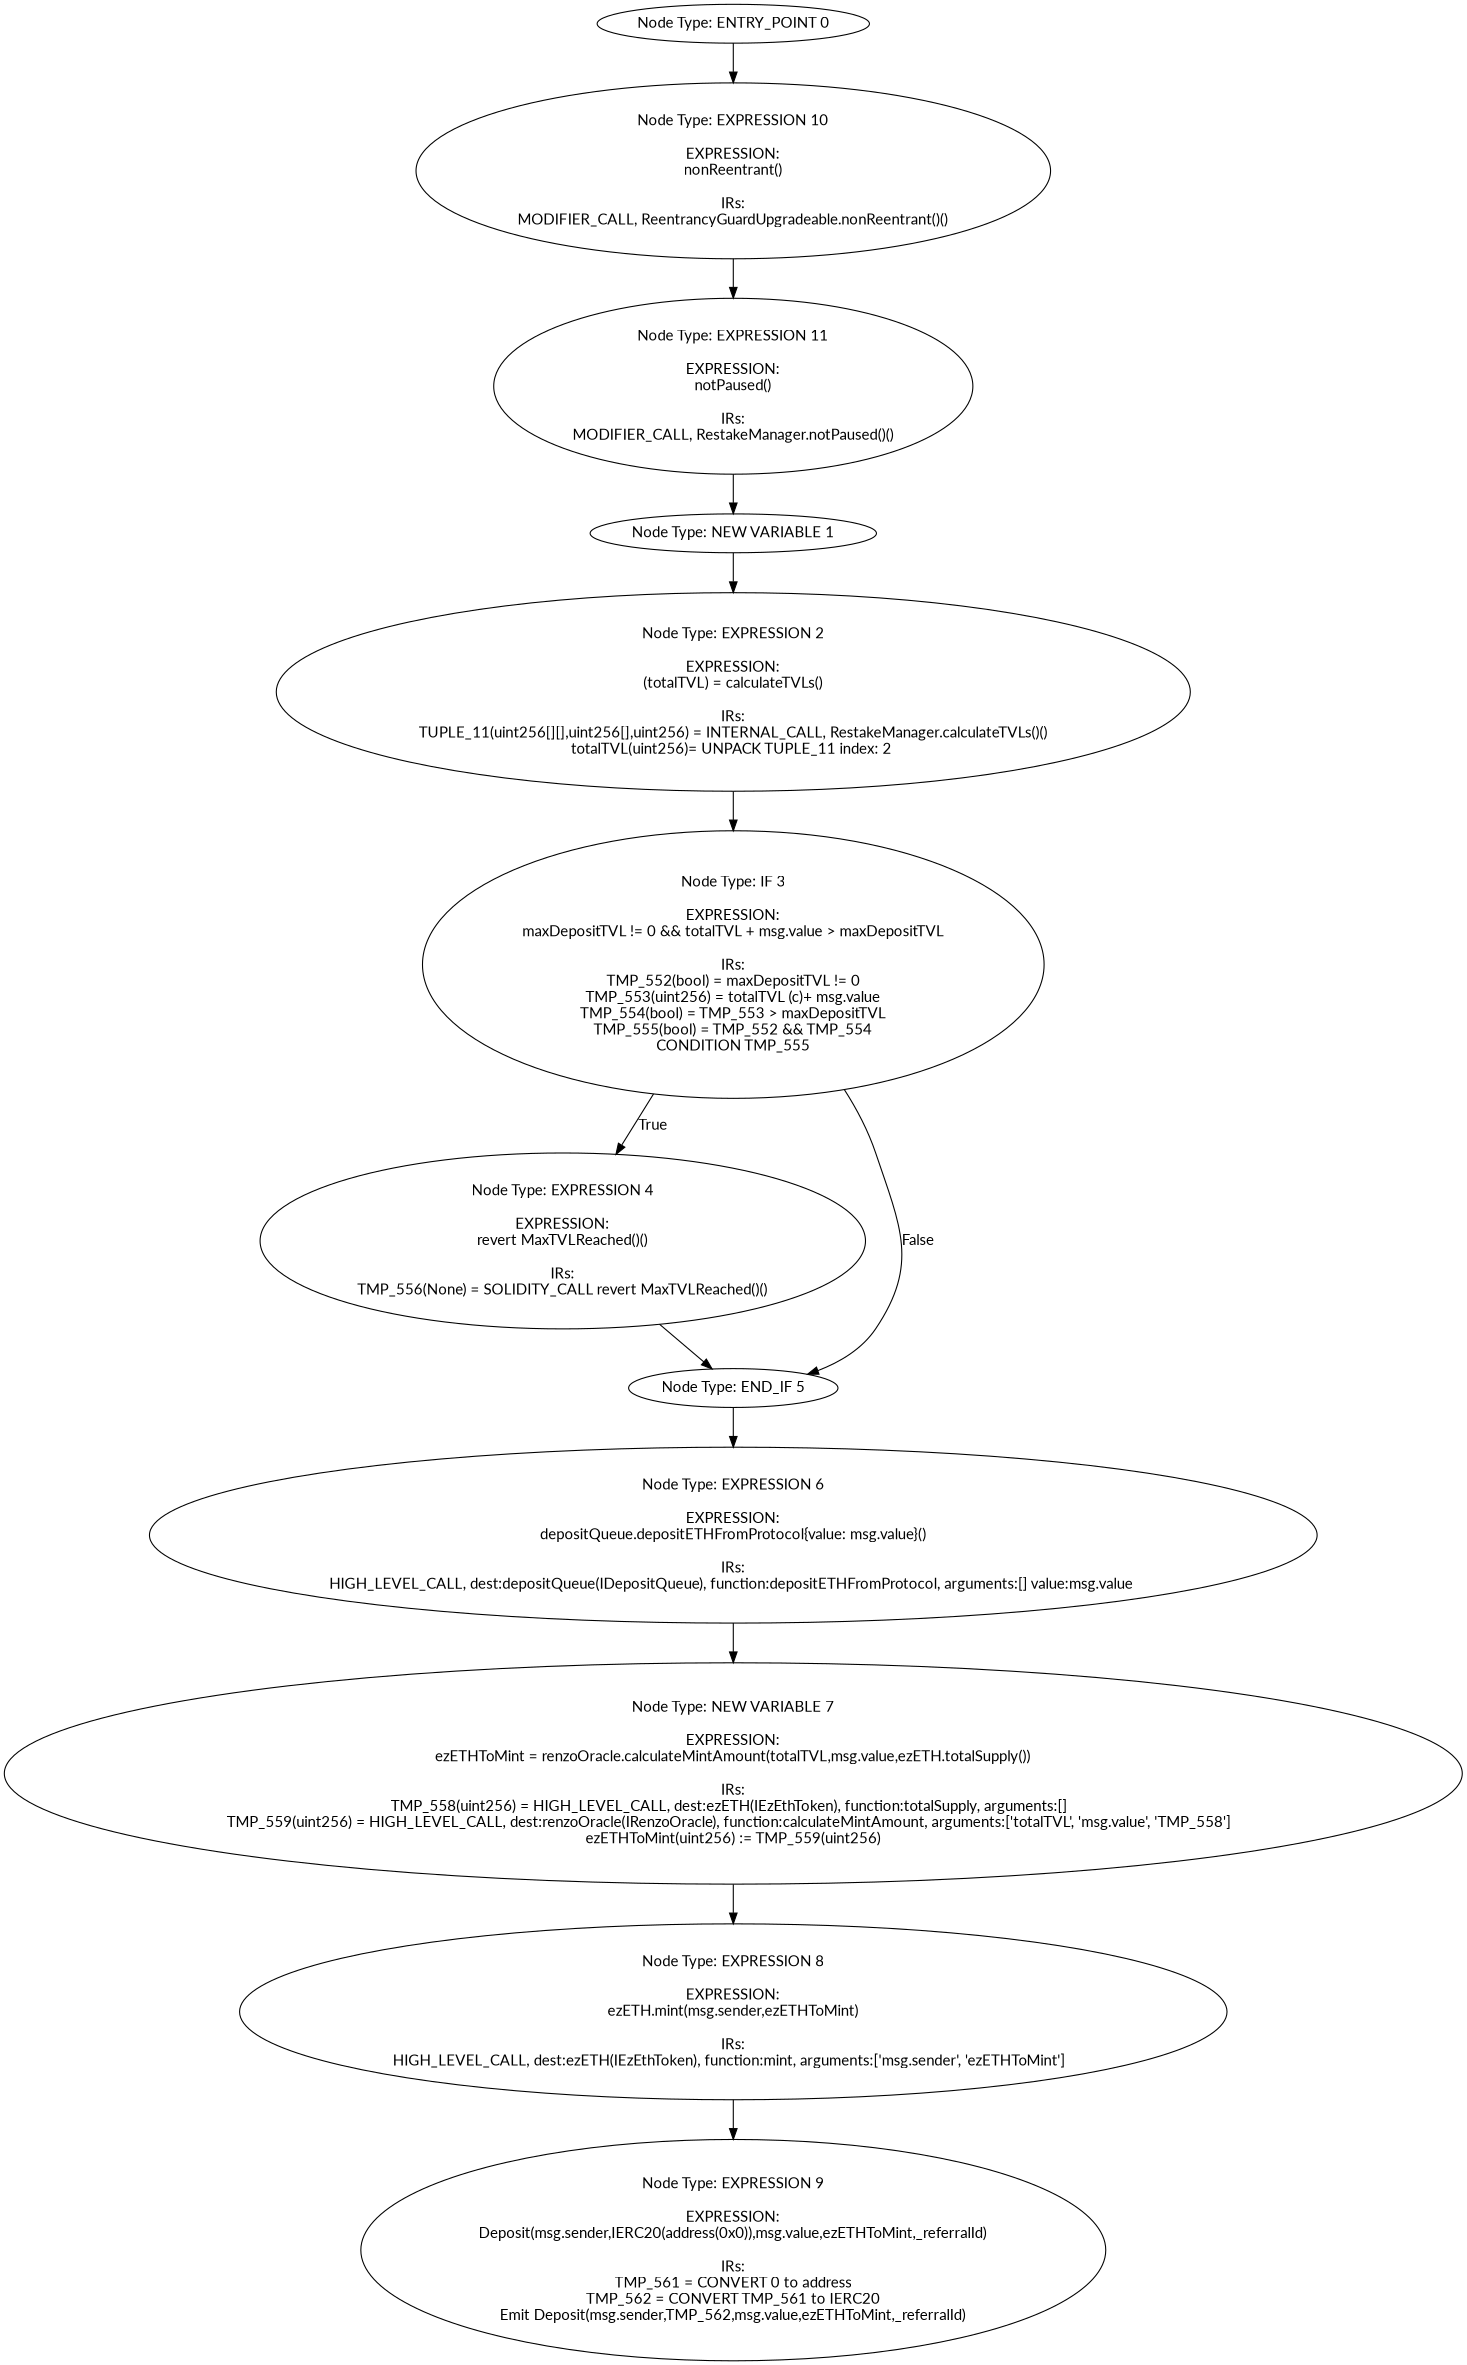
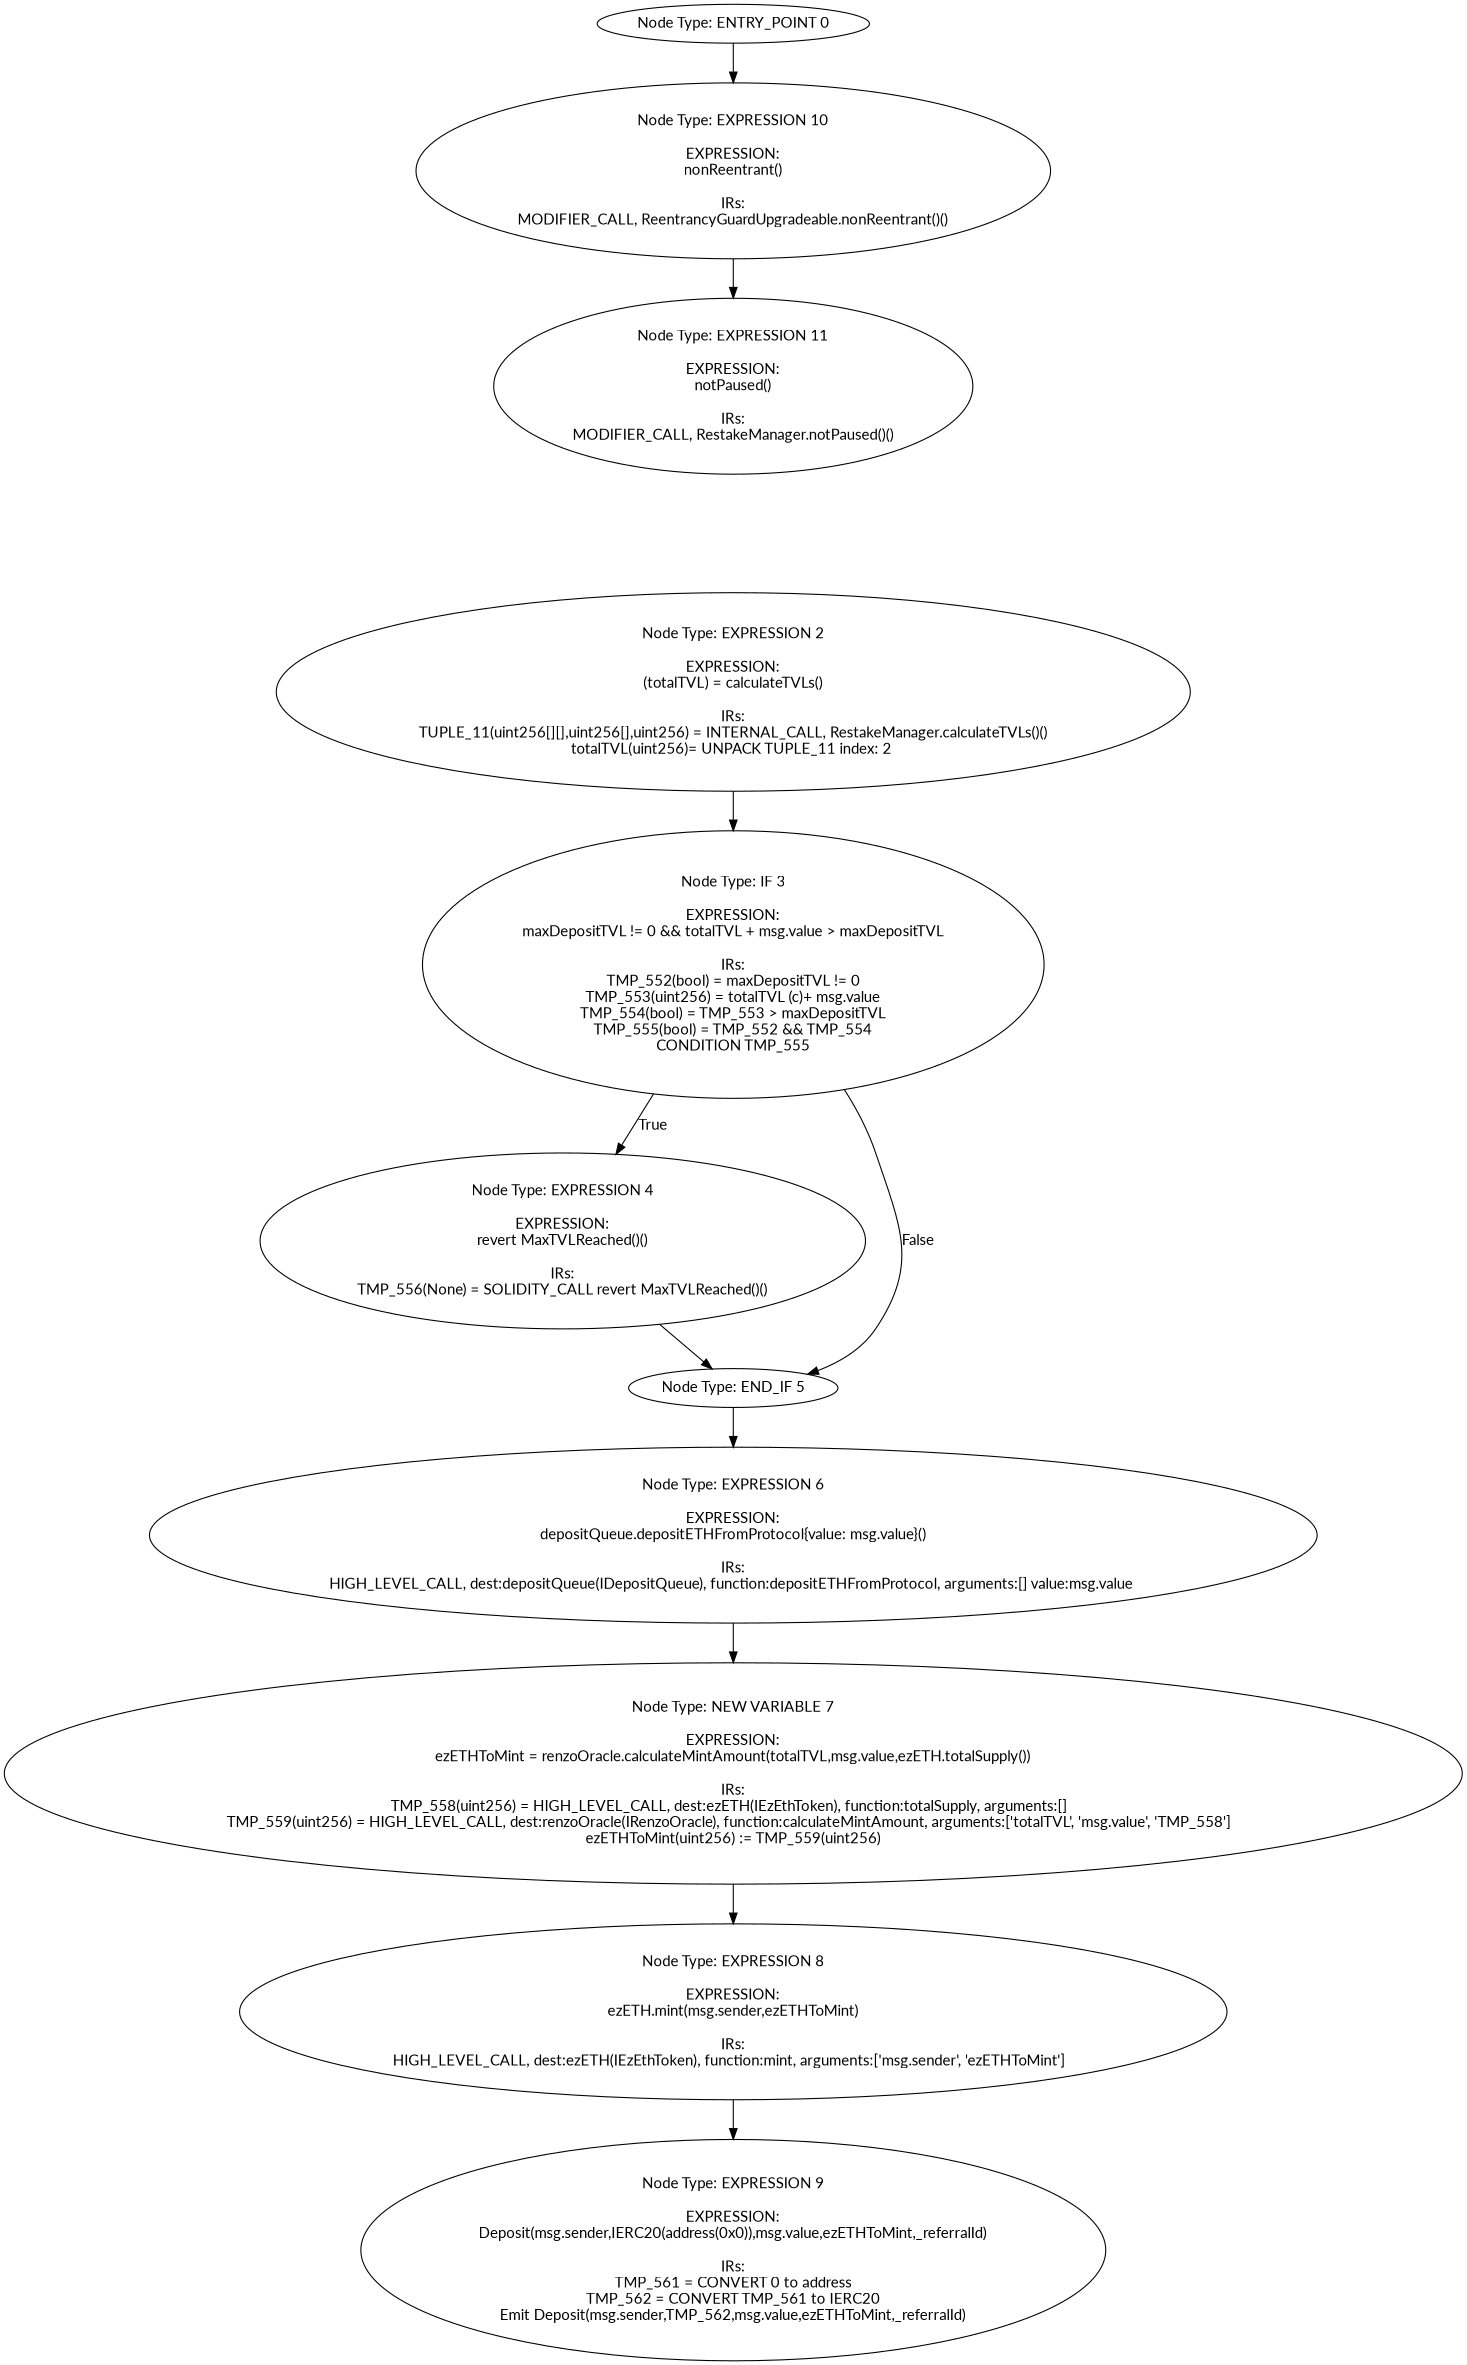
node "Node Type: NEW VARIABLE 1": removed
